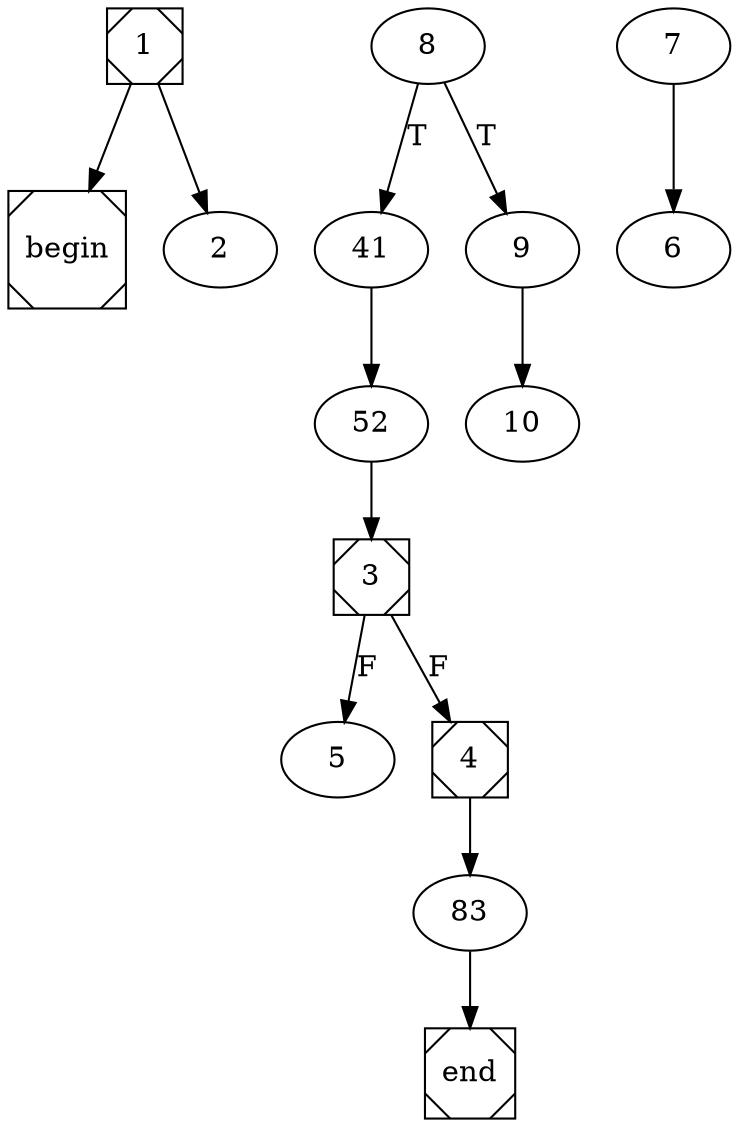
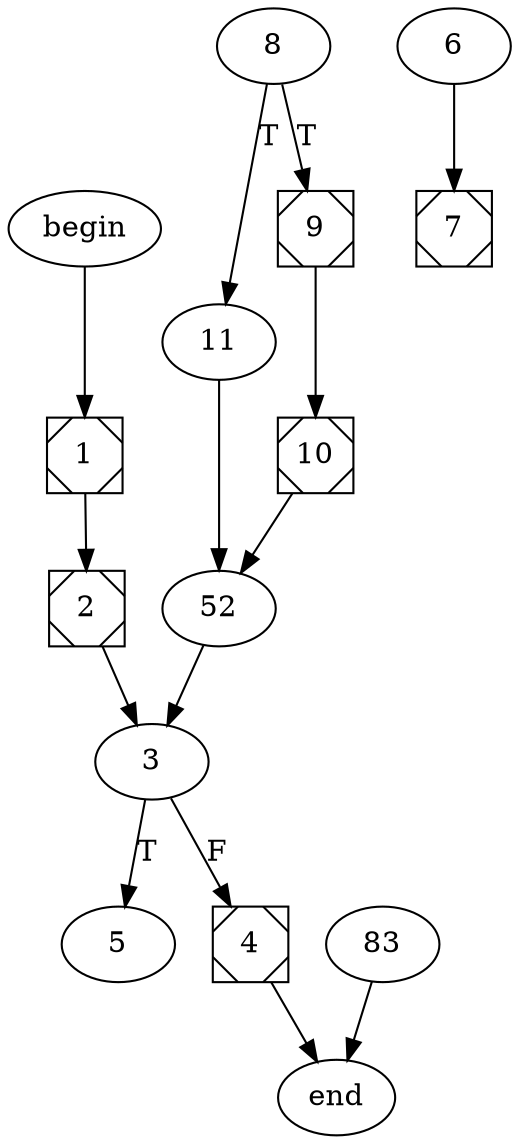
node "7": shape ellipse -> Msquare
edge "1" -> "begin": reversed
edge "7" -> "6": reversed
node "begin": shape Msquare -> ellipse
node "2": shape ellipse -> Msquare
node "41": label "41" -> "11"
node "9": shape ellipse -> Msquare
node "10": shape ellipse -> Msquare
edge "10" -> "52": added
node "3": shape Msquare -> ellipse
edge "3" -> "5": label "F" -> "T"
edge "2" -> "3": added
edge "4" -> "83": now "4" -> "end"
node "end": shape Msquare -> ellipse
